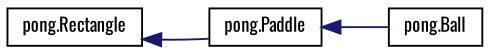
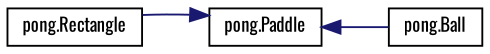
edge "pong.Paddle" -> "pong.Rectangle": reversed
